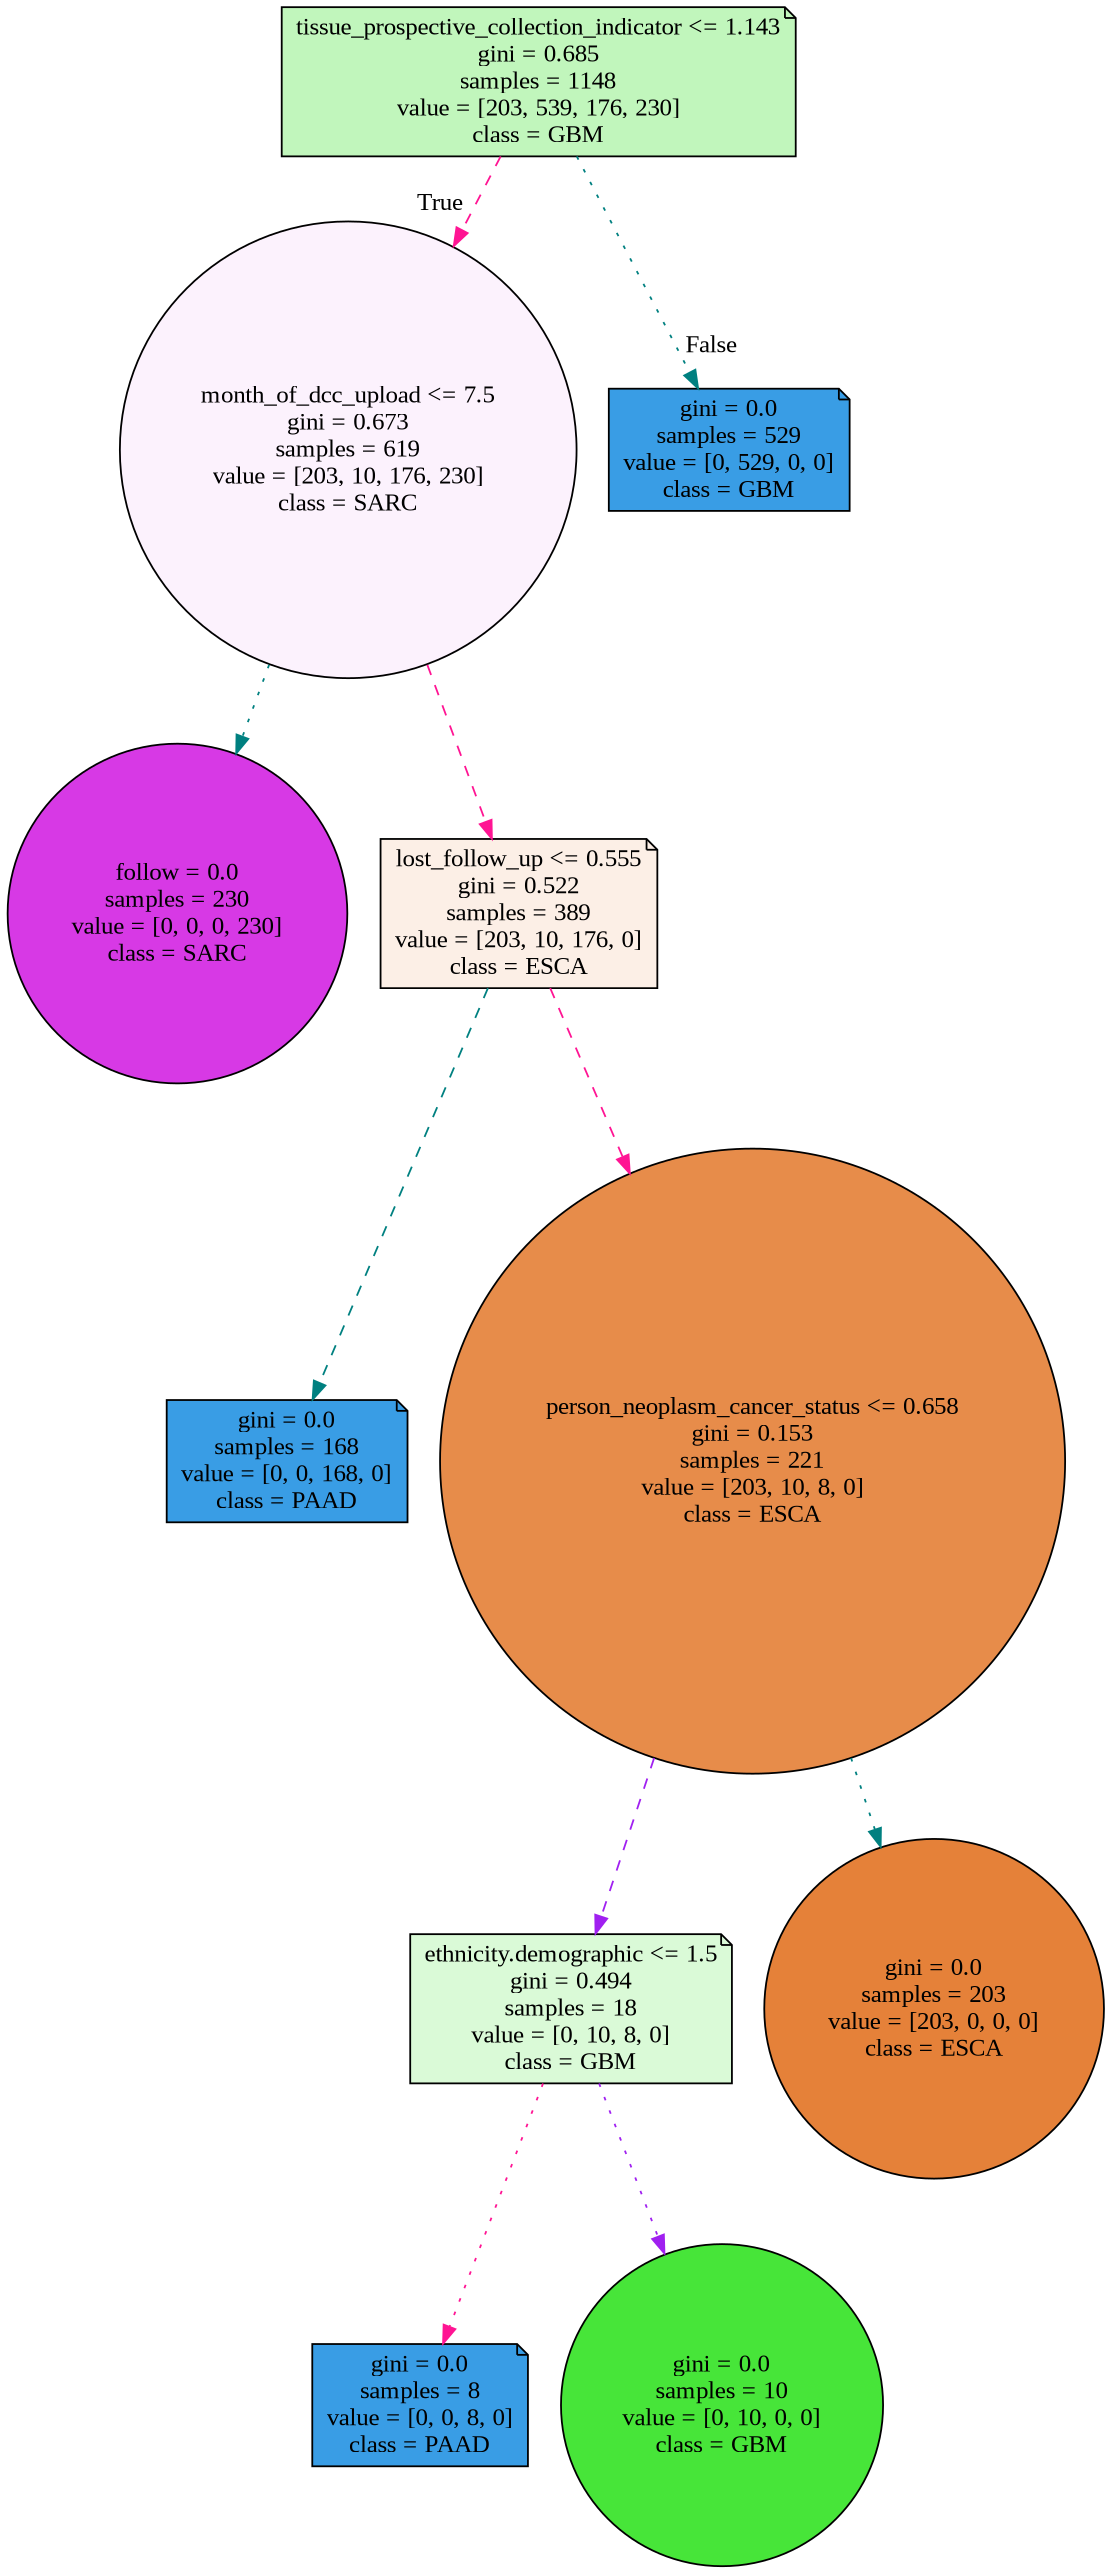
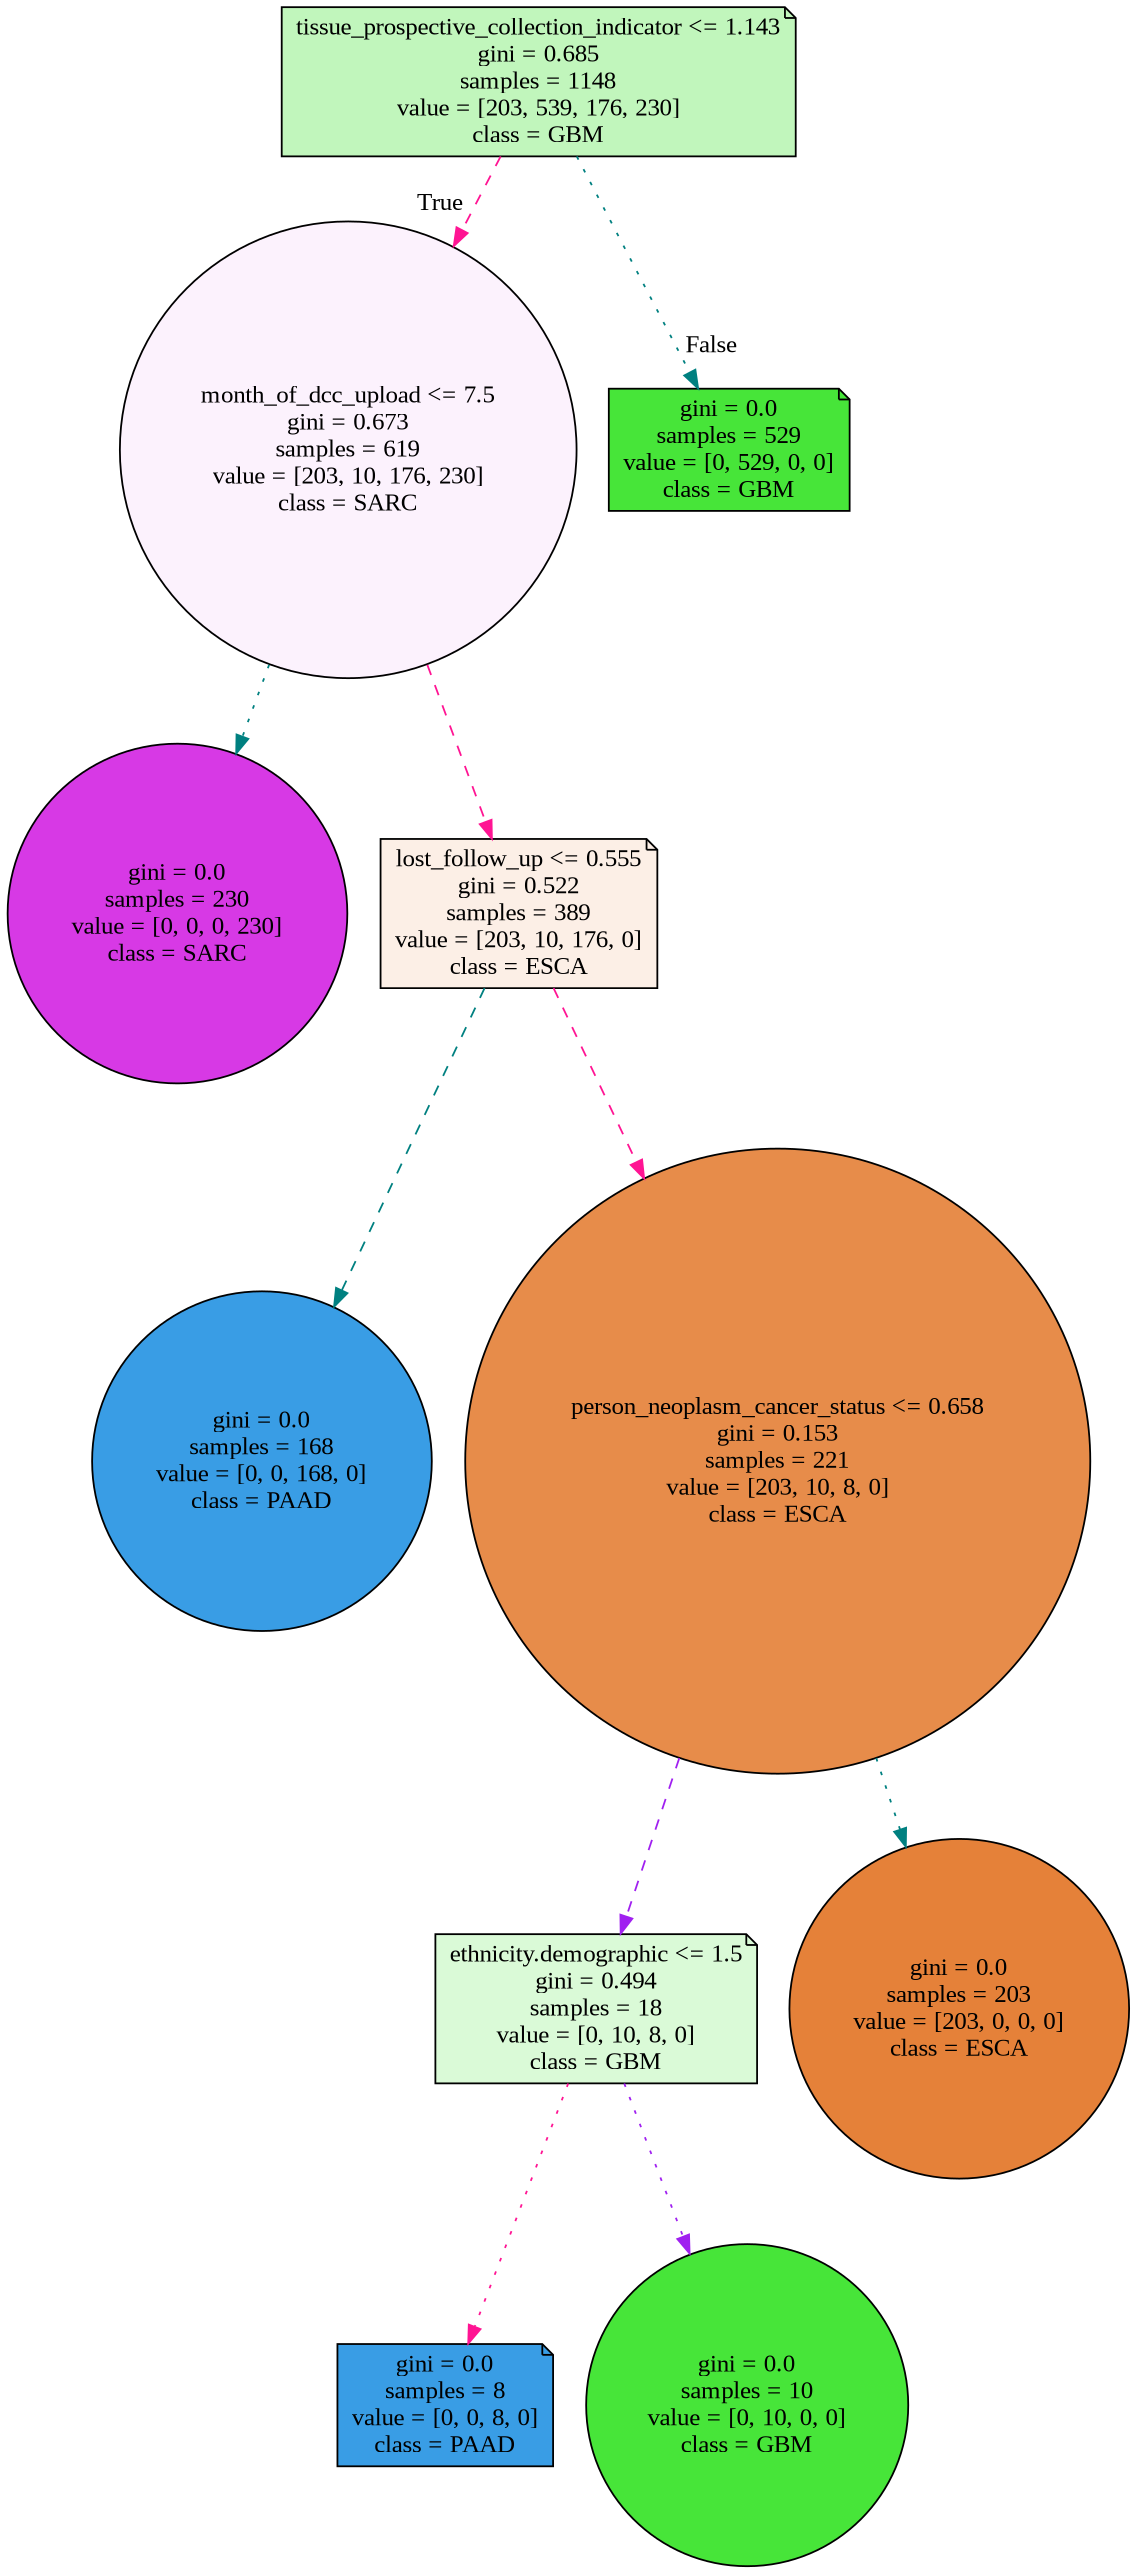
node "gini = 0.0 samples = 529 value = [0, 529, 0, 0] class = GBM": fillcolor #399de5 -> #47e539
node "follow = 0.0 samples = 230 value = [0, 0, 0, 230] class = SARC": label "follow = 0.0 samples = 230 value = [0, 0, 0, 230] class = SARC" -> "gini = 0.0 samples = 230 value = [0, 0, 0, 230] class = SARC"
node "gini = 0.0 samples = 168 value = [0, 0, 168, 0] class = PAAD": shape note -> circle
